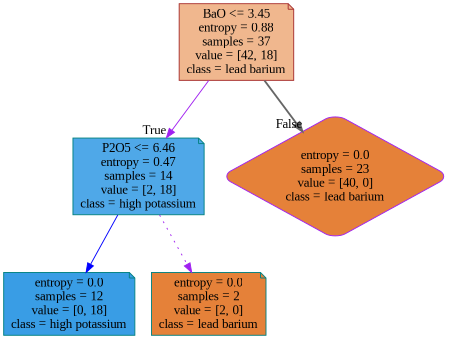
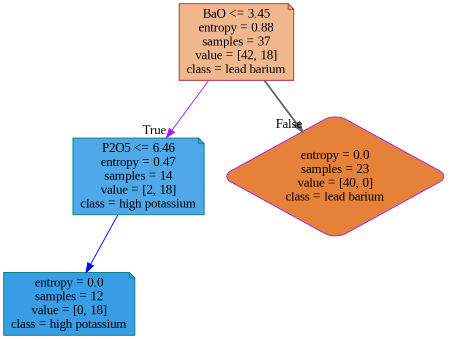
node "entropy = 0.0 samples = 2 value = [2, 0] class = lead barium": removed
